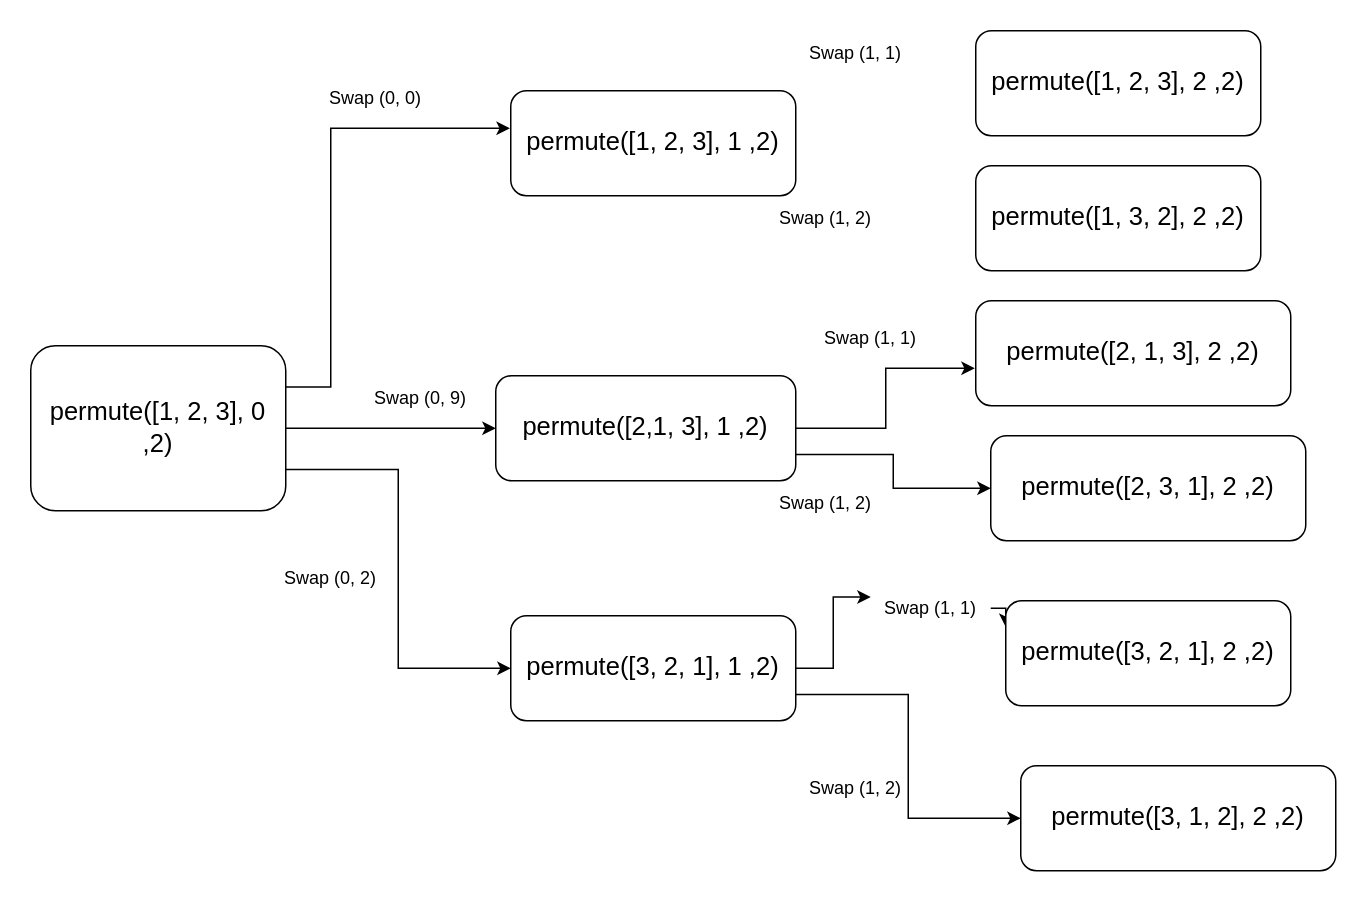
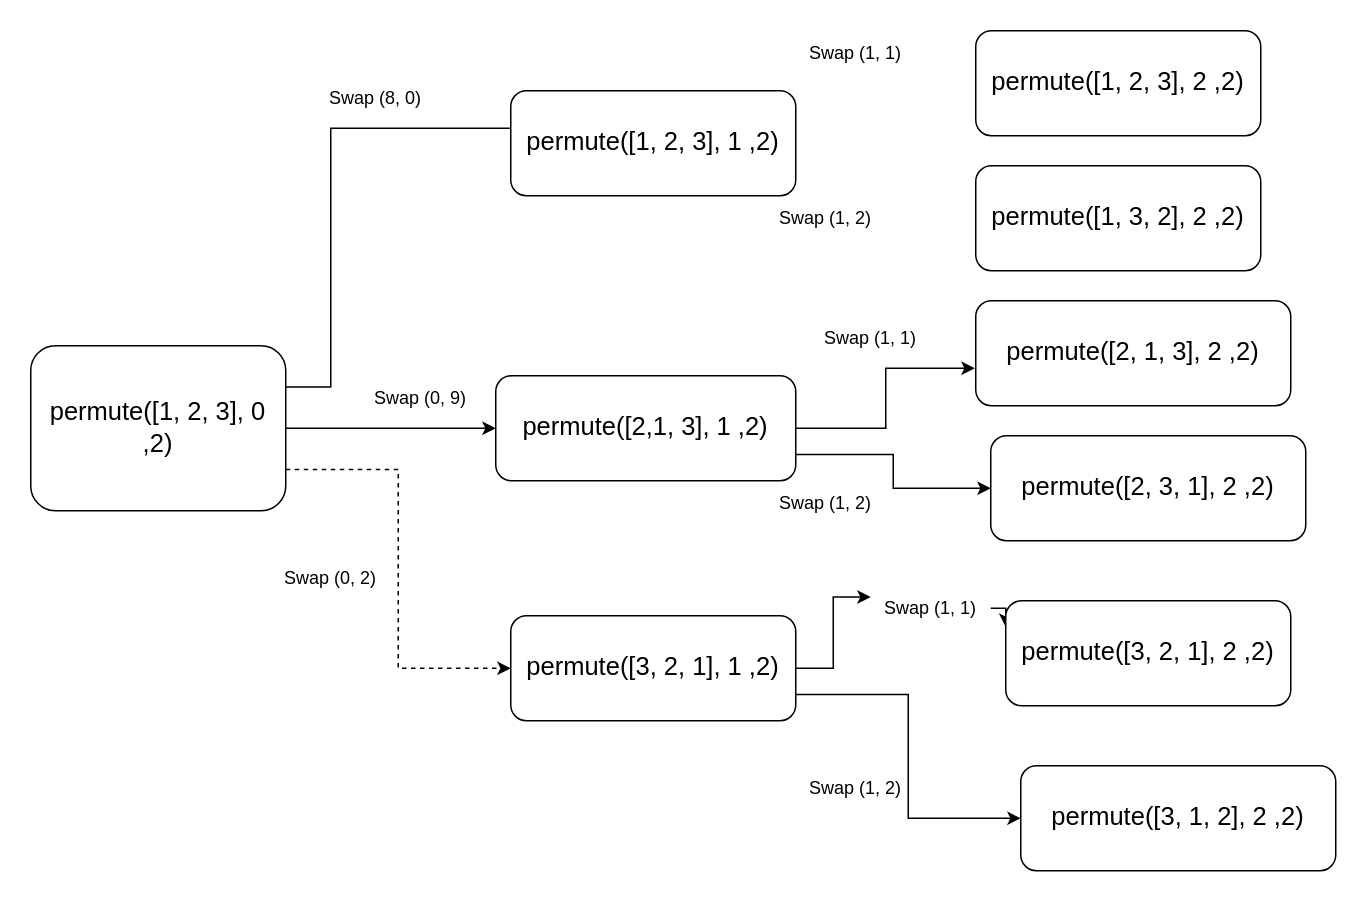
node "Swap (0, 0)": label "Swap (0, 0)" -> "Swap (8, 0)"
edge "permute([1, 2, 3], 0 ,2)" -> "permute([1, 2, 3], 1 ,2)": arrowhead classic -> none
edge "permute([1, 2, 3], 0 ,2)" -> "permute([3, 2, 1], 1 ,2)": style solid -> dashed
